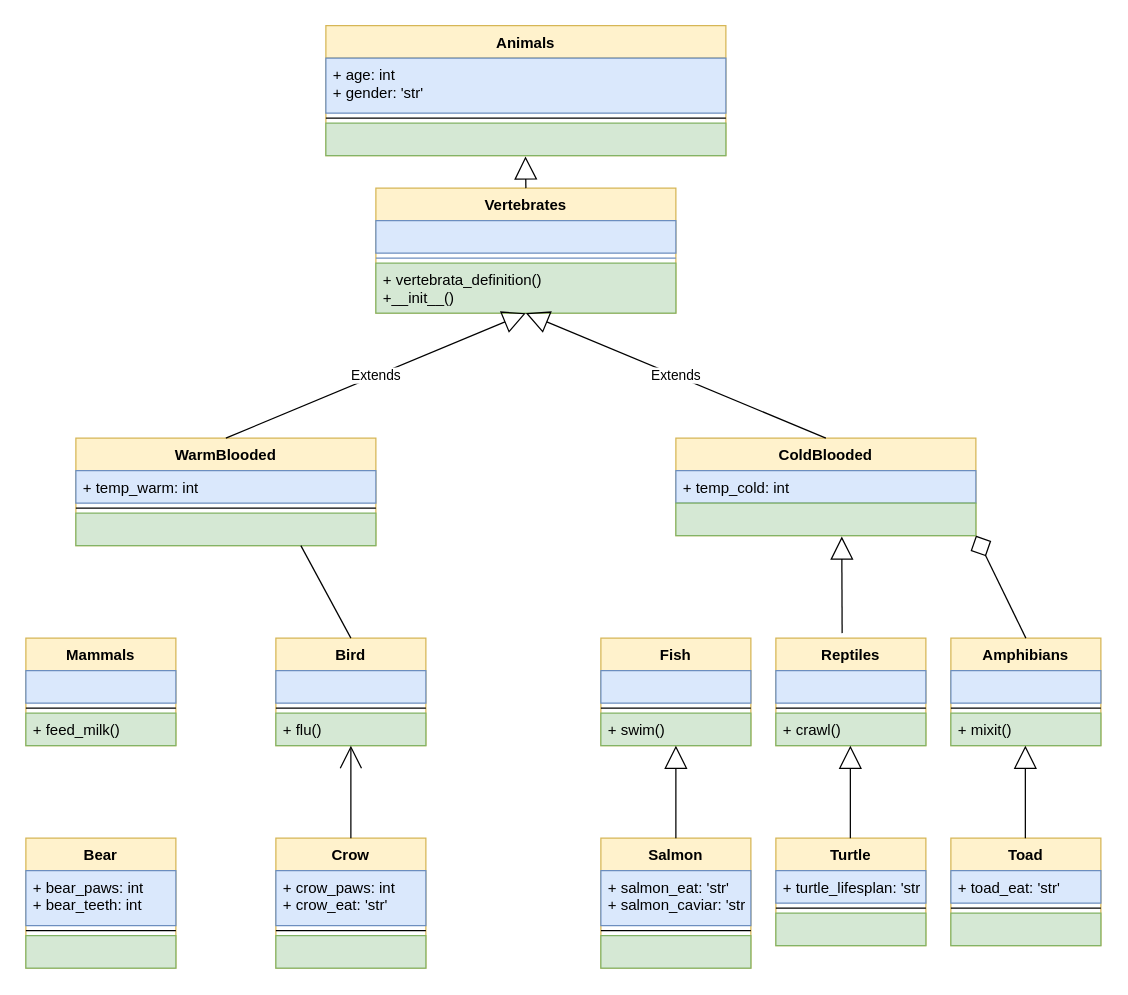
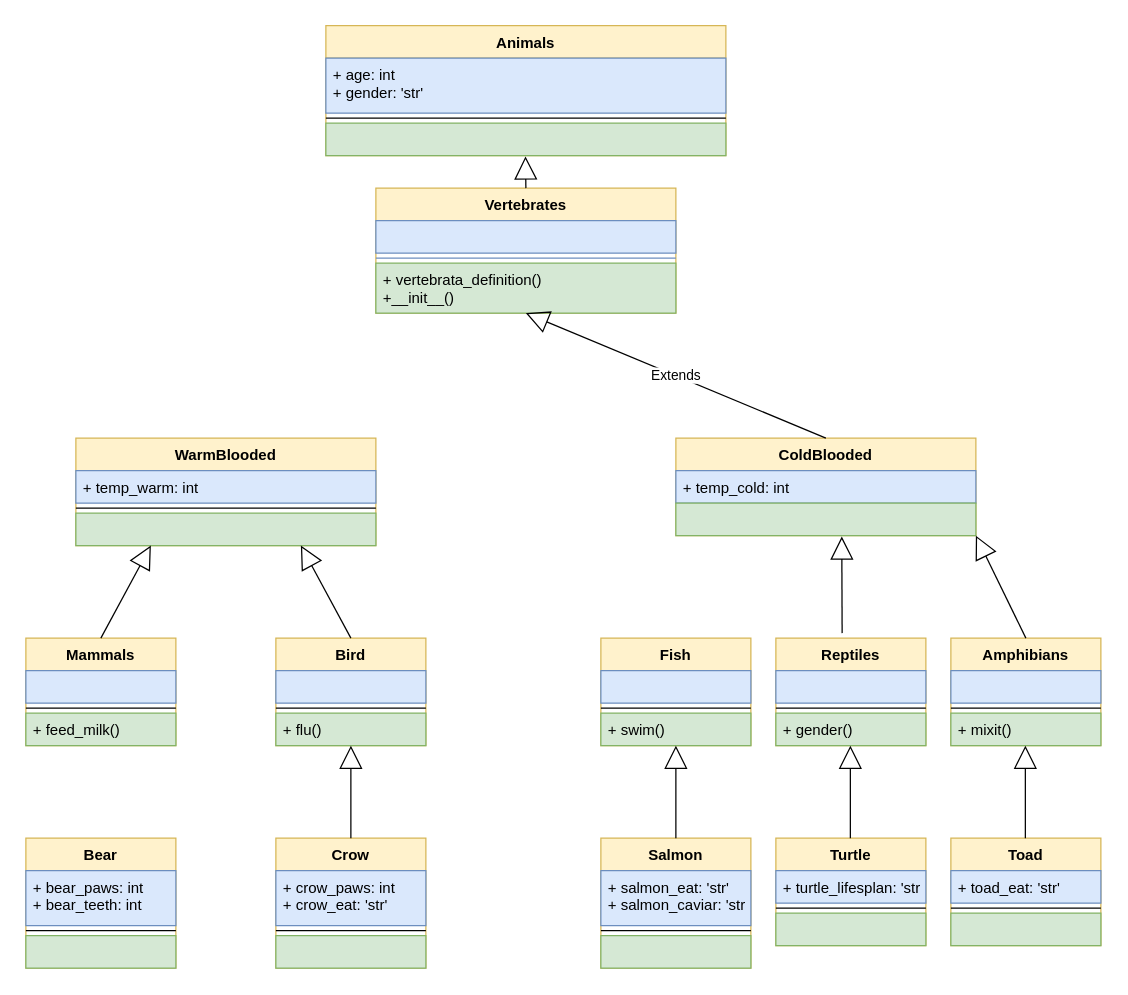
edge "WarmBlooded" -> "Vertebrates": removed, label "Extends"
edge "Amphibians" -> "ColdBlooded": arrowhead diamond -> block
edge "WarmBlooded" -- "Bird": arrowhead none -> block
edge "Mammals" -> "WarmBlooded": added
node "+ crawl()": label "+ crawl()" -> "+ gender()"
edge "Crow" -> "Bird": arrowhead open -> block
